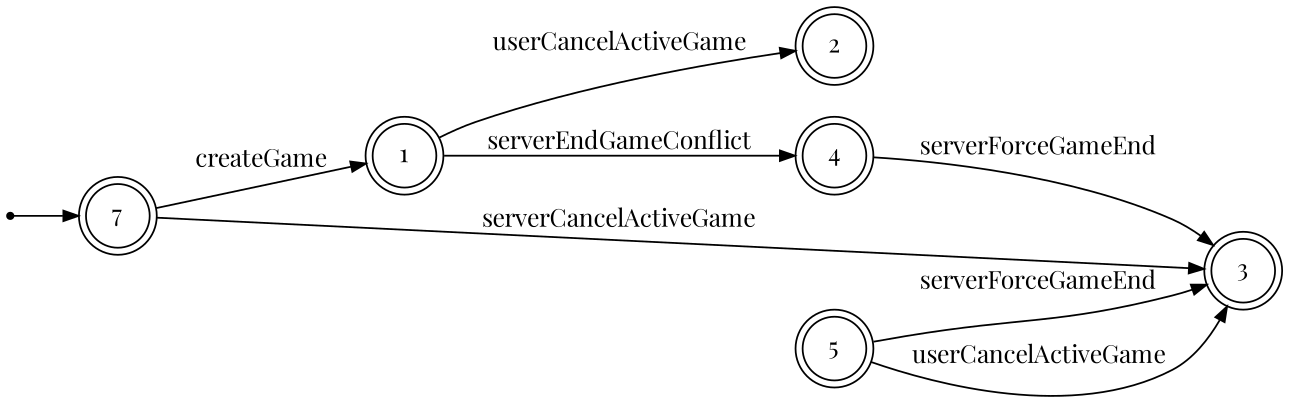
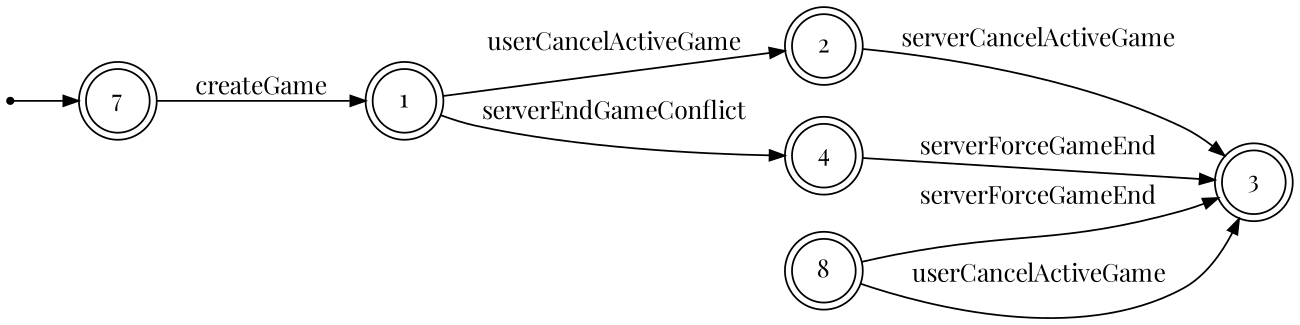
edge "7" -> "3": now "2" -> "3"
node "5": label "5" -> "8"
